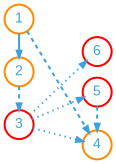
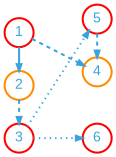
node "1": color darkorange -> red
edge "3" -> "4": removed
